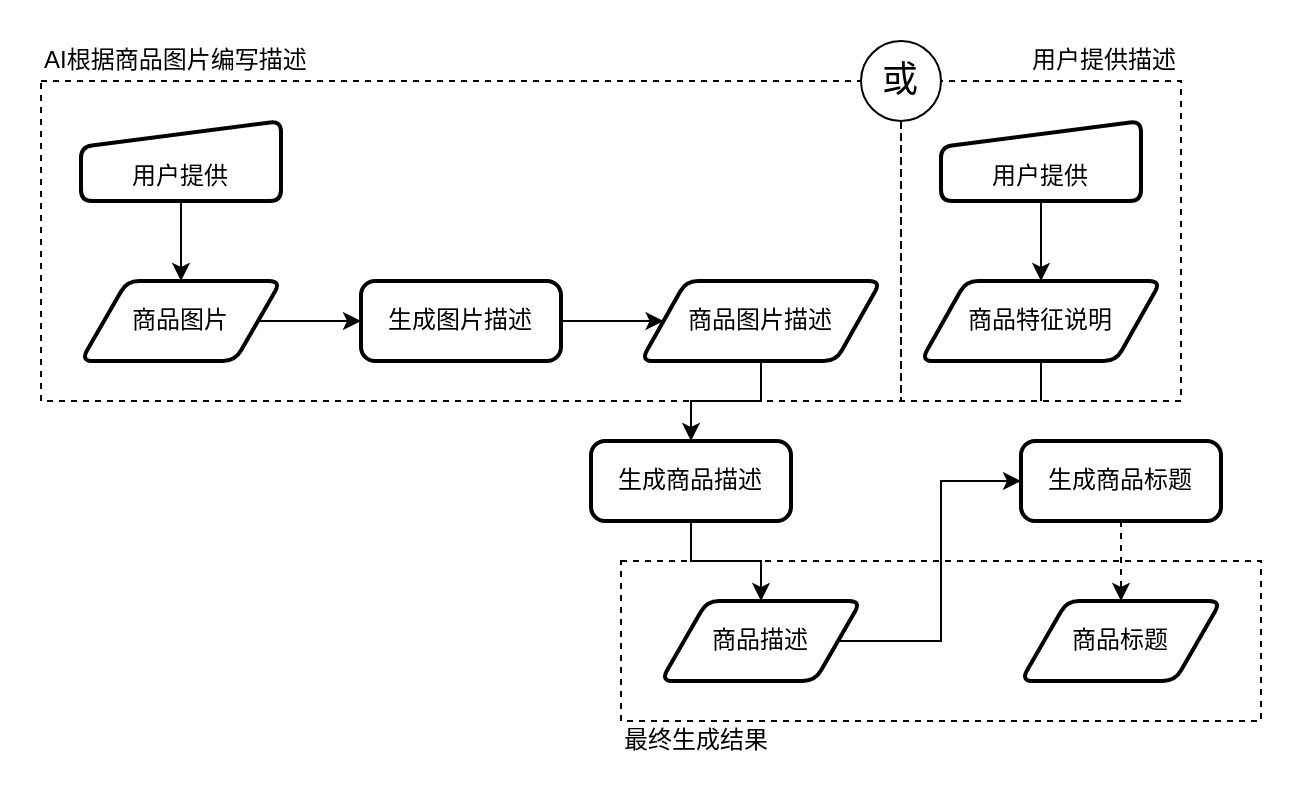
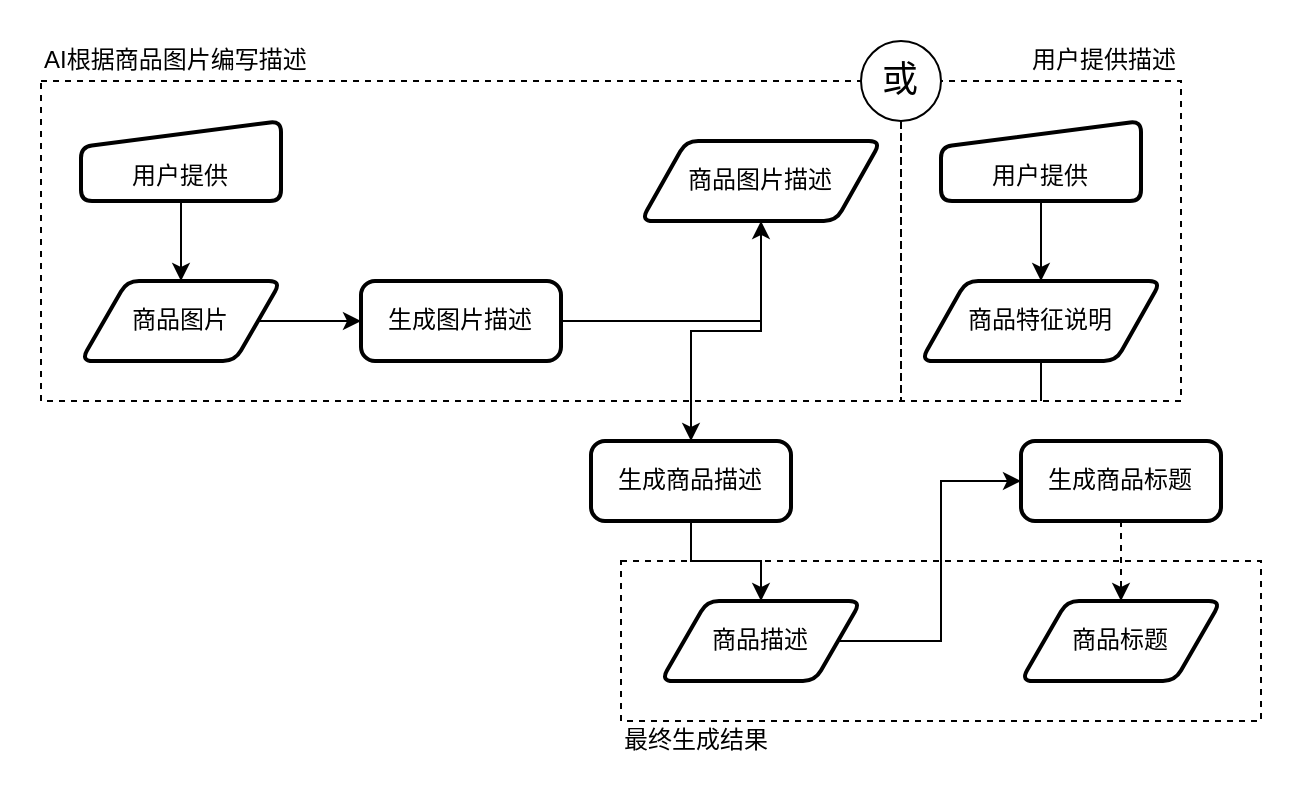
node "商品图片描述": moved (761, 321) -> (761, 181)
